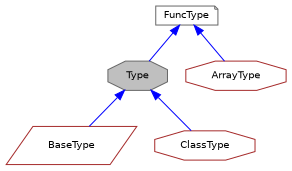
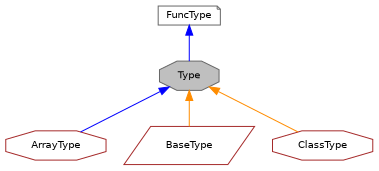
edge "ArrayType" -> "FuncType": now "ArrayType" -> "Type"
edge "BaseType" -> "Type": color blue -> darkorange
edge "ClassType" -> "Type": color blue -> darkorange
